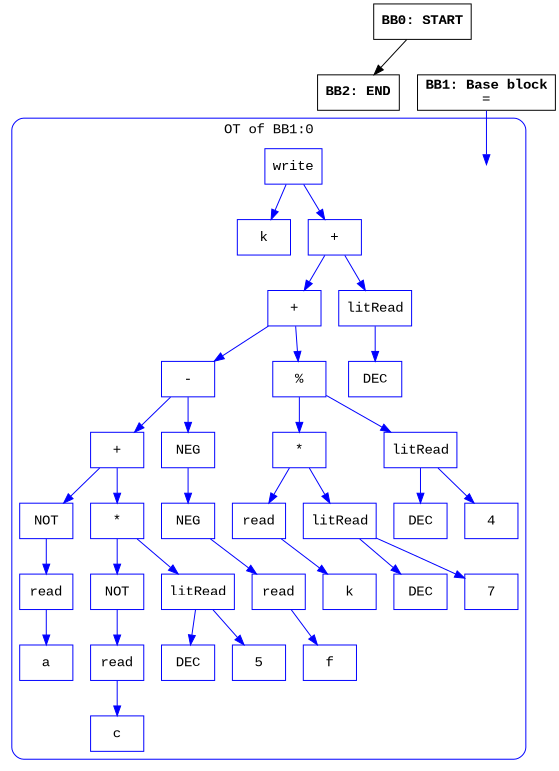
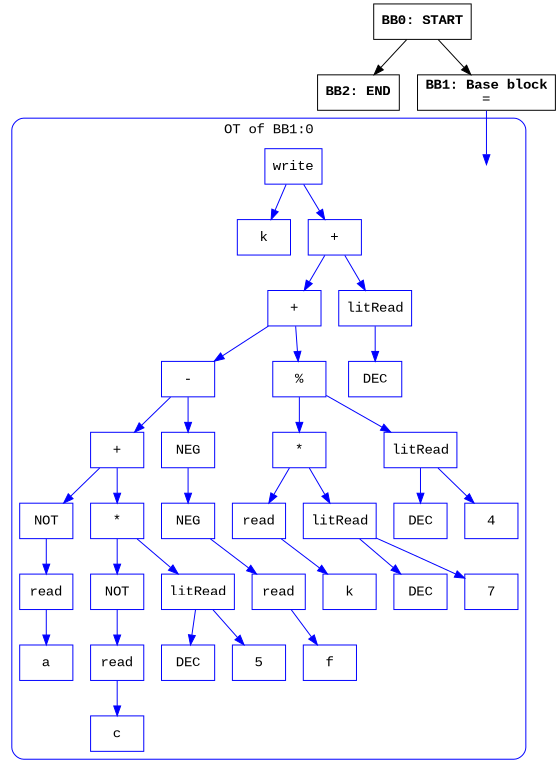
edge "BB0: START" -> "BB1: Base block": added
